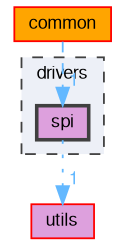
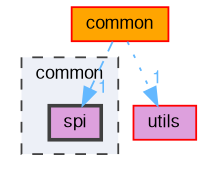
cluster "drivers": label "drivers" -> "common"
edge "spi" -> "utils": now "common" -> "utils"
